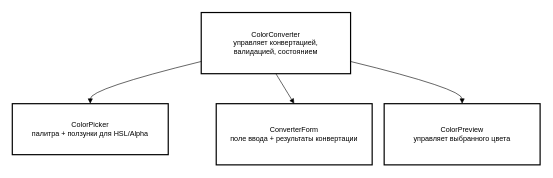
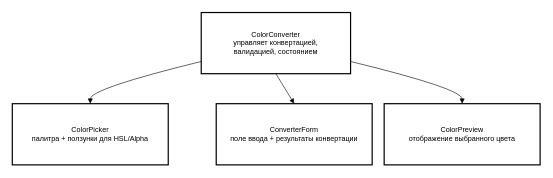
node "ColorPicker палитра + ползунки для HSL/Alpha": size 156x51 -> 156x61
node "ColorPreview управляет выбранного цвета": label "ColorPreview управляет выбранного цвета" -> "ColorPreview отображение выбранного цвета"
